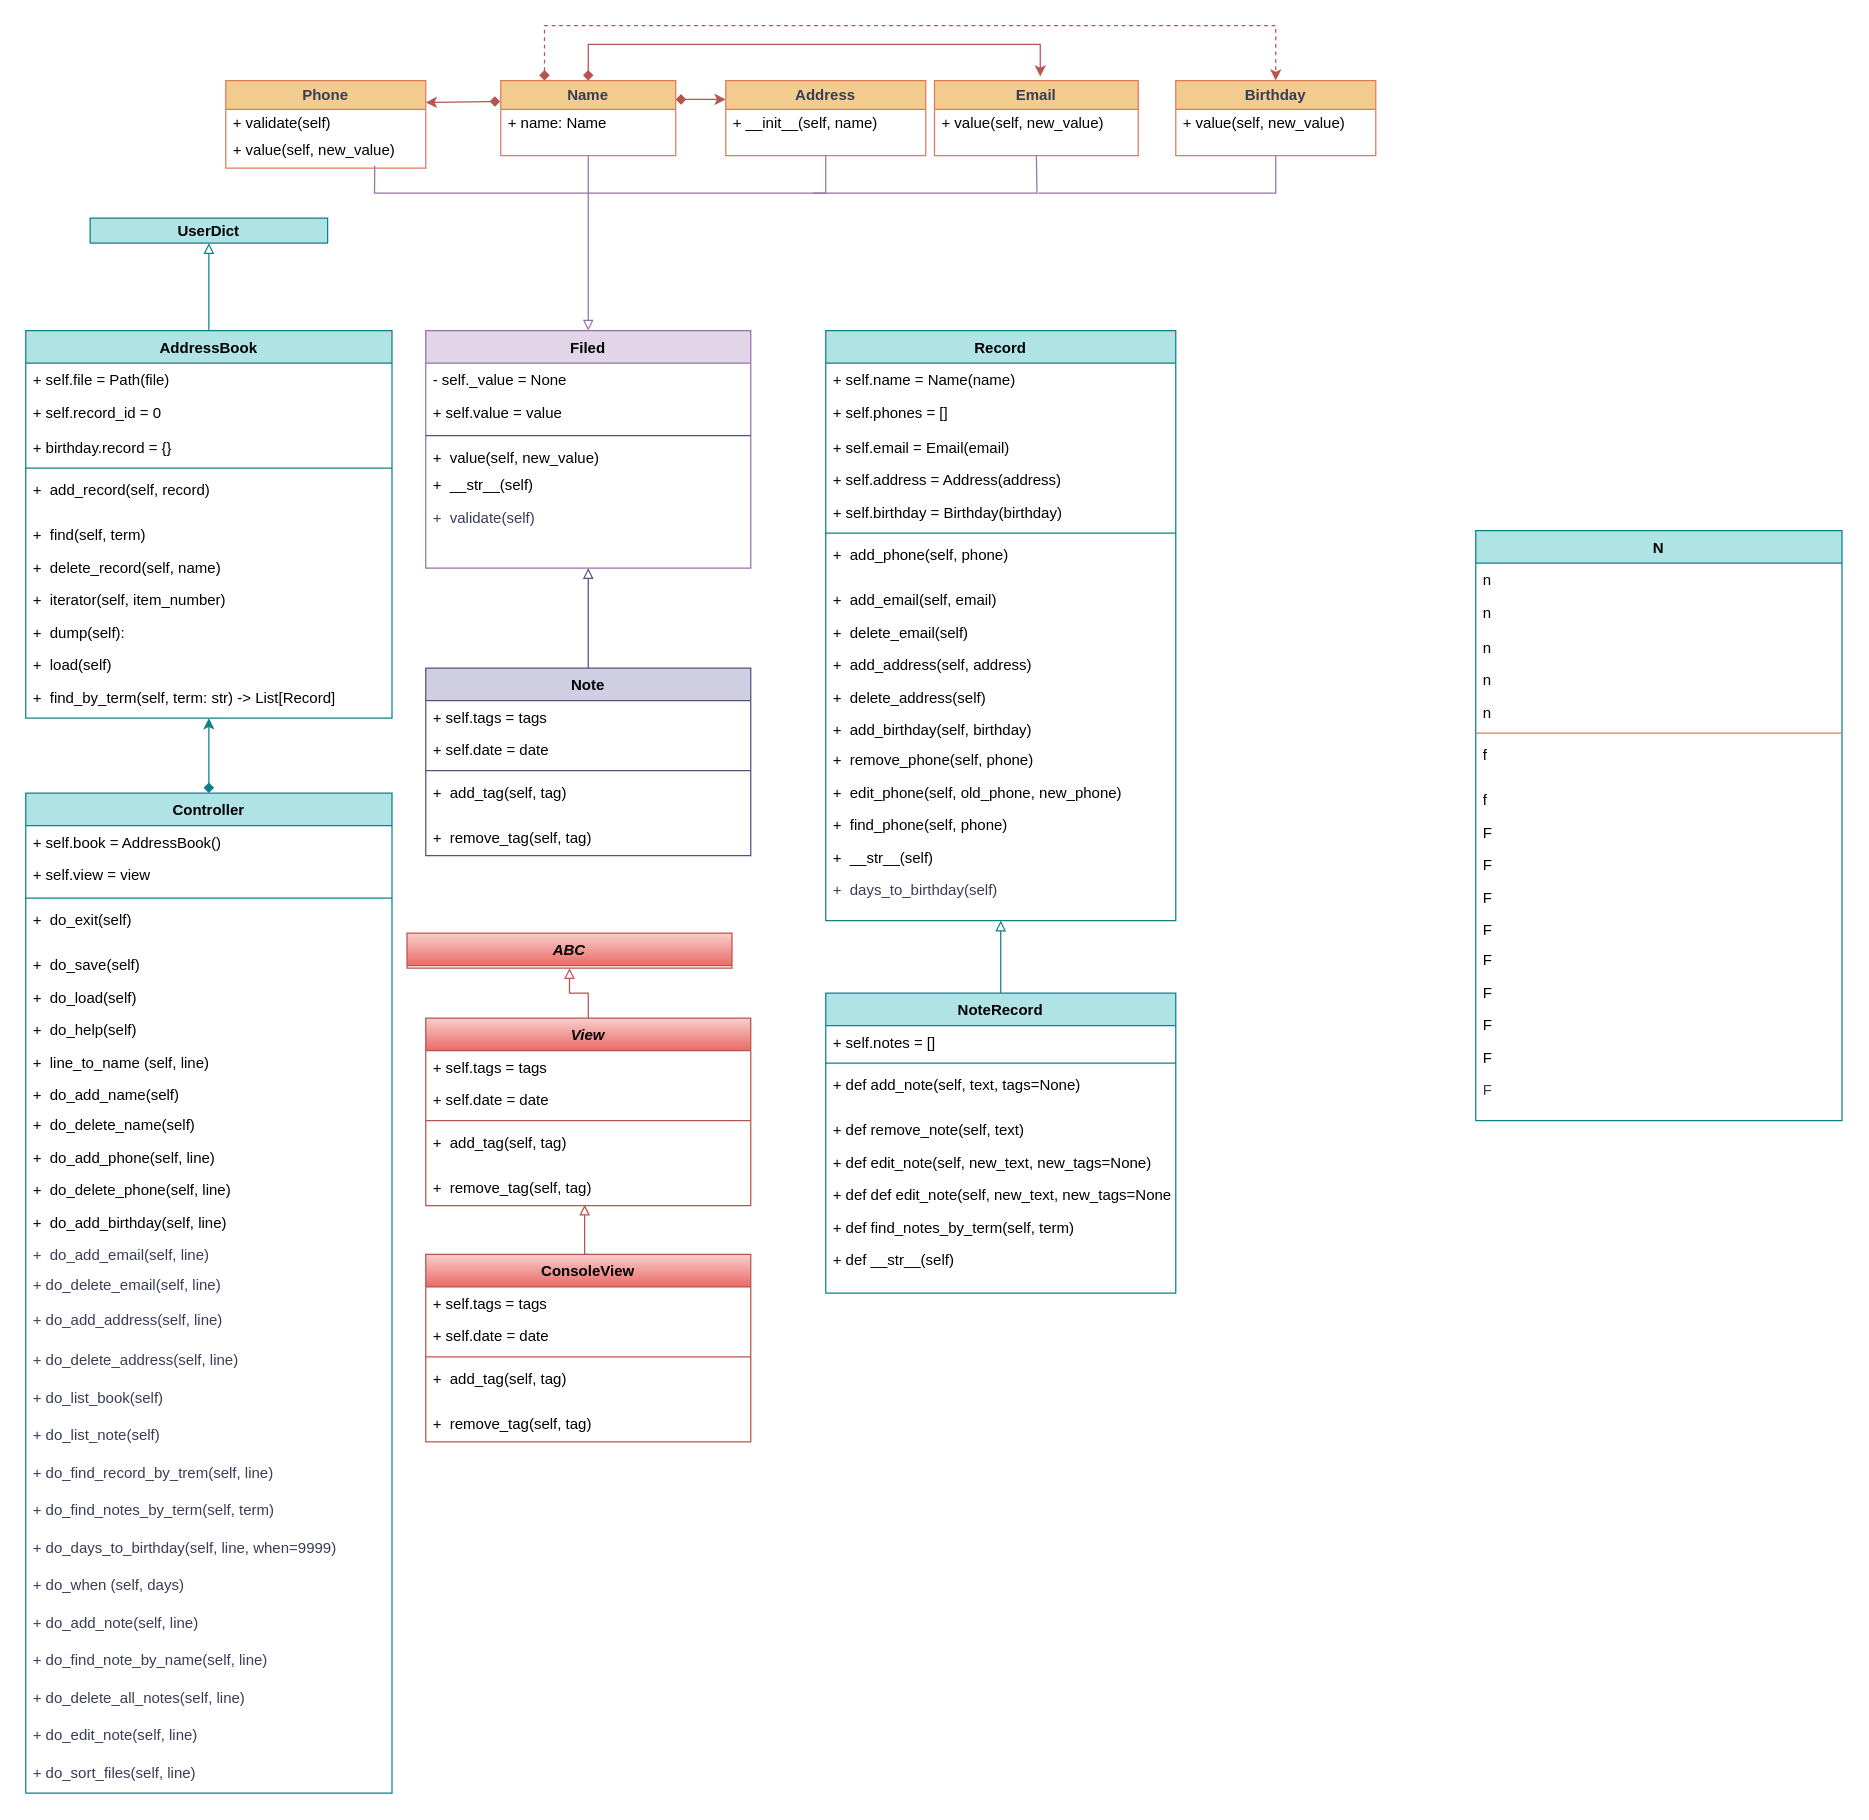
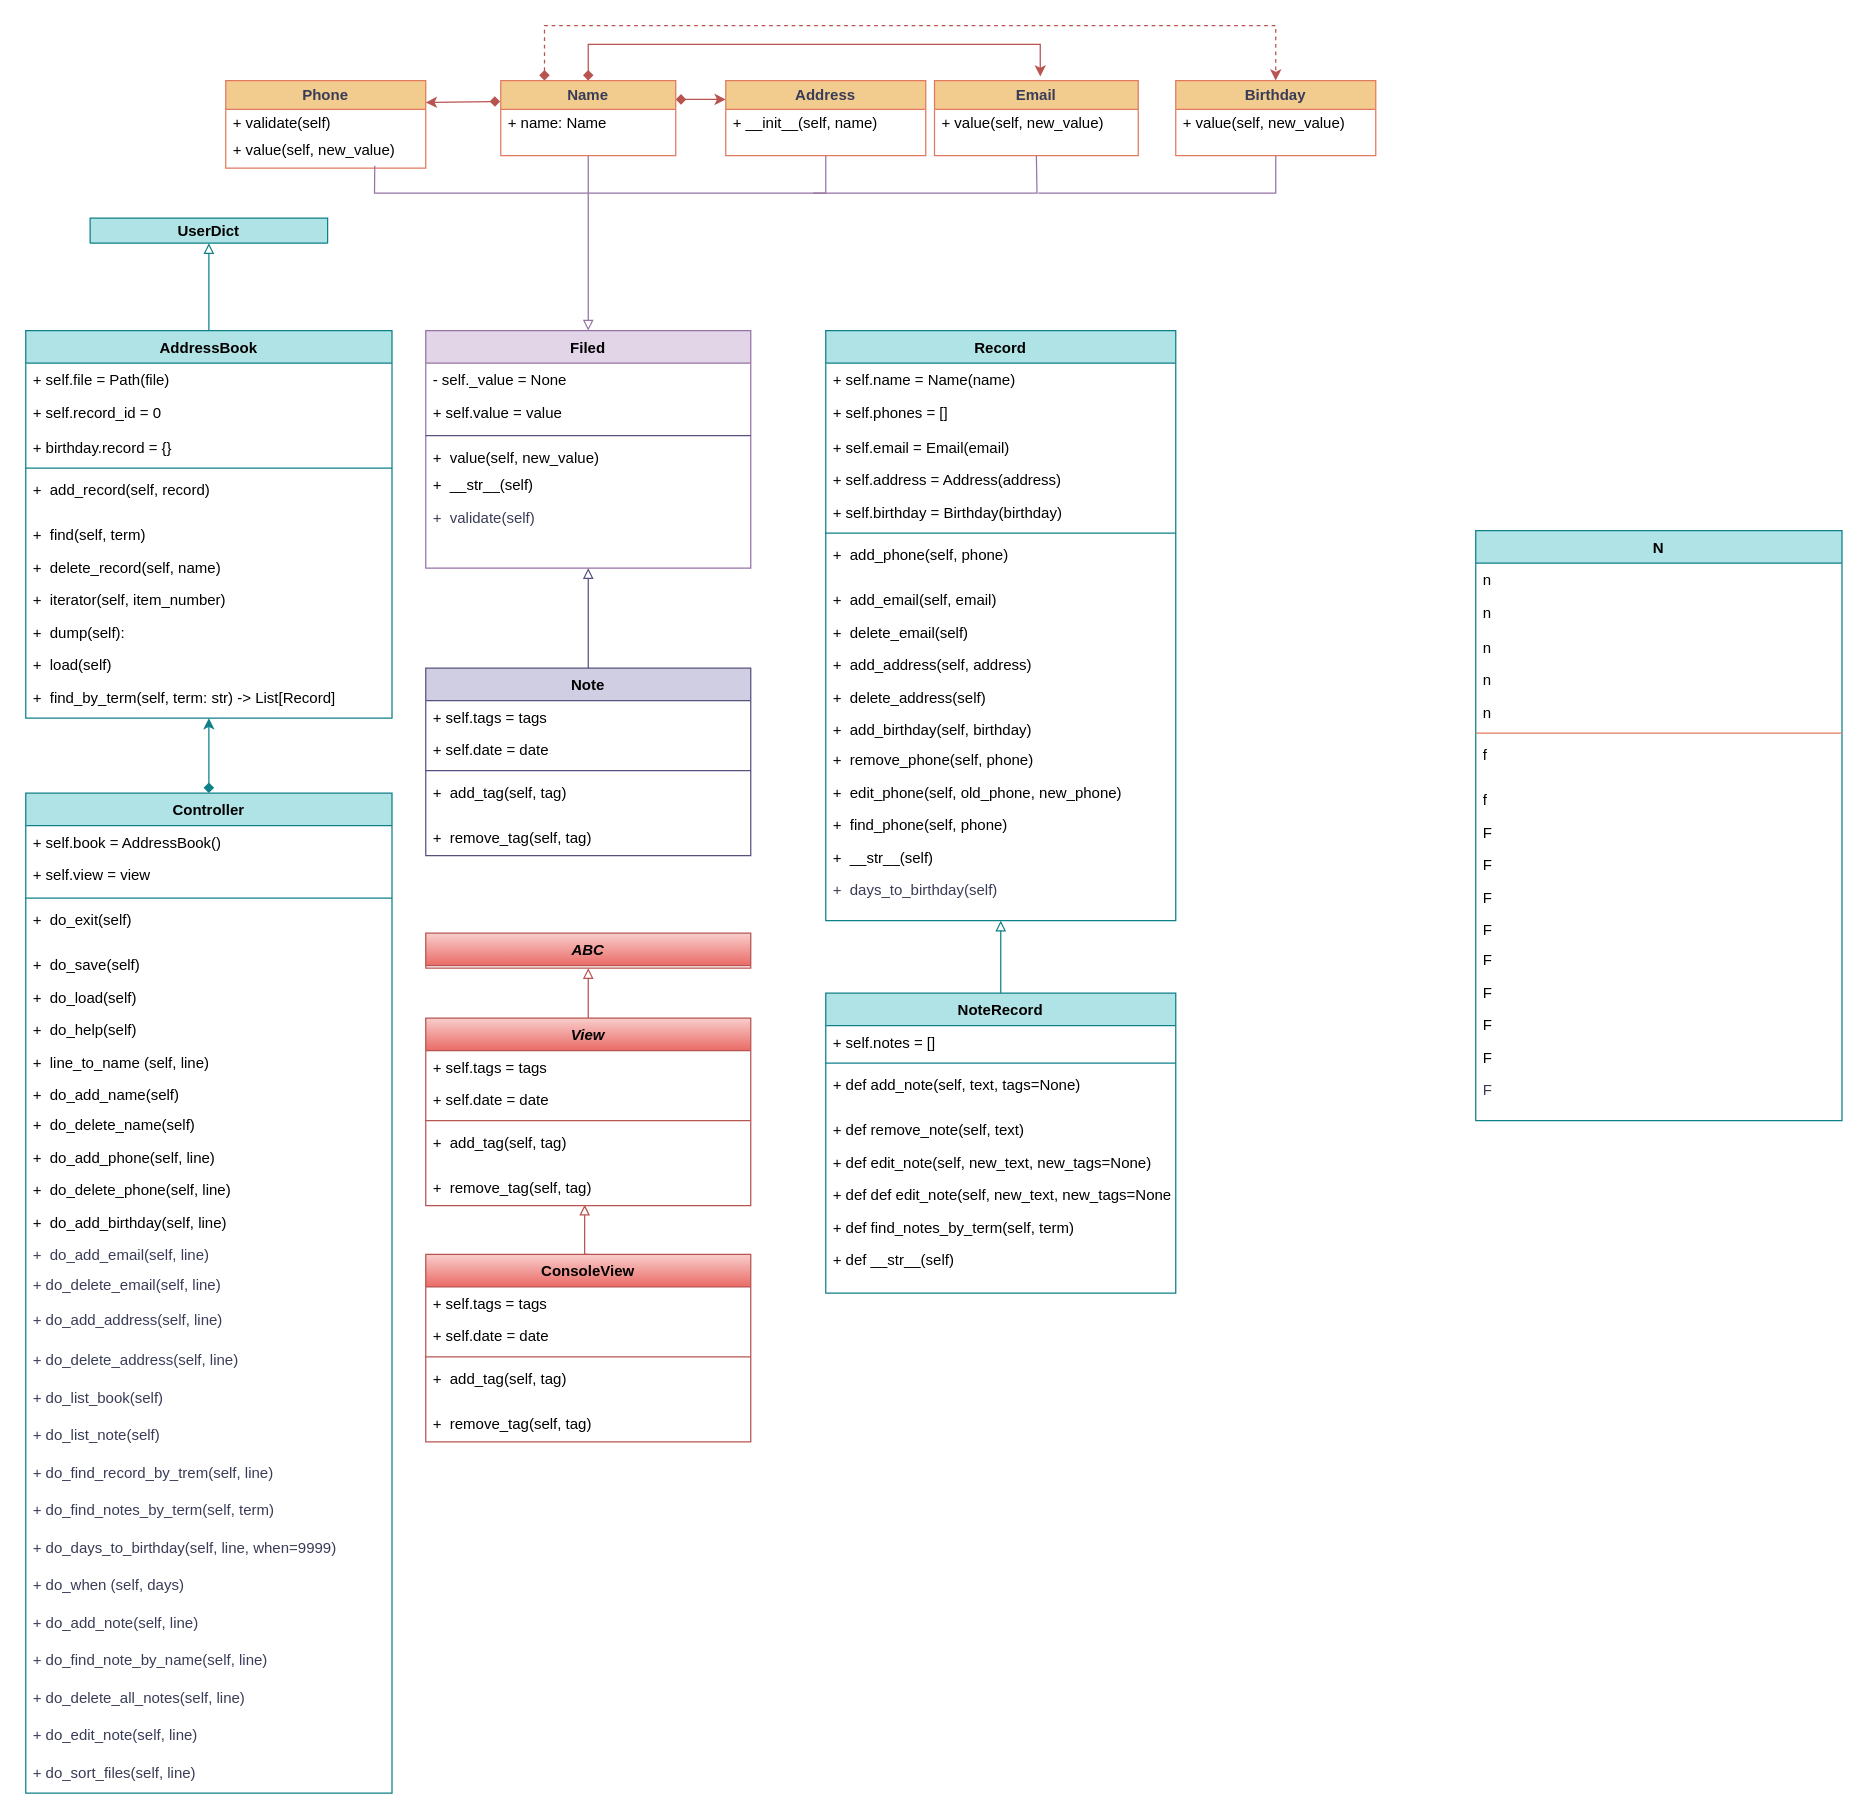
node "ABC": moved (569, 951) -> (588, 951)
